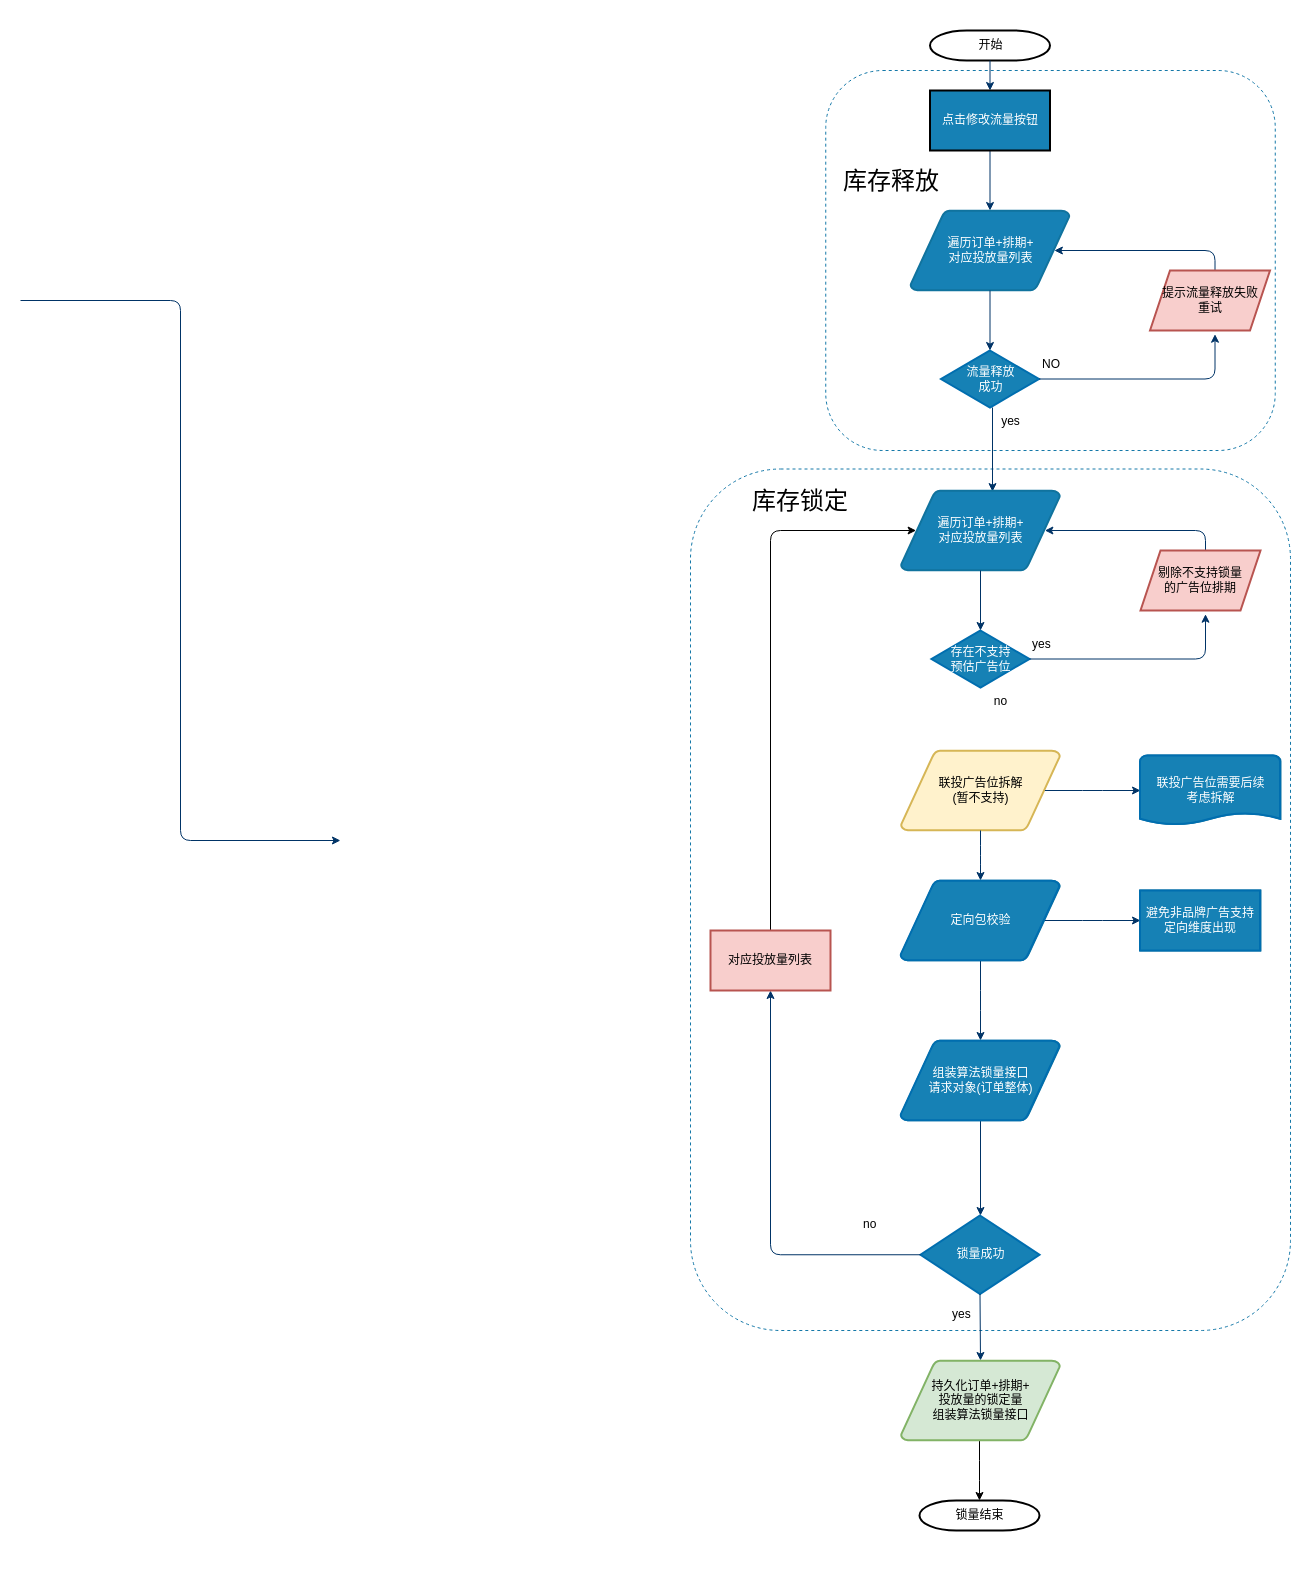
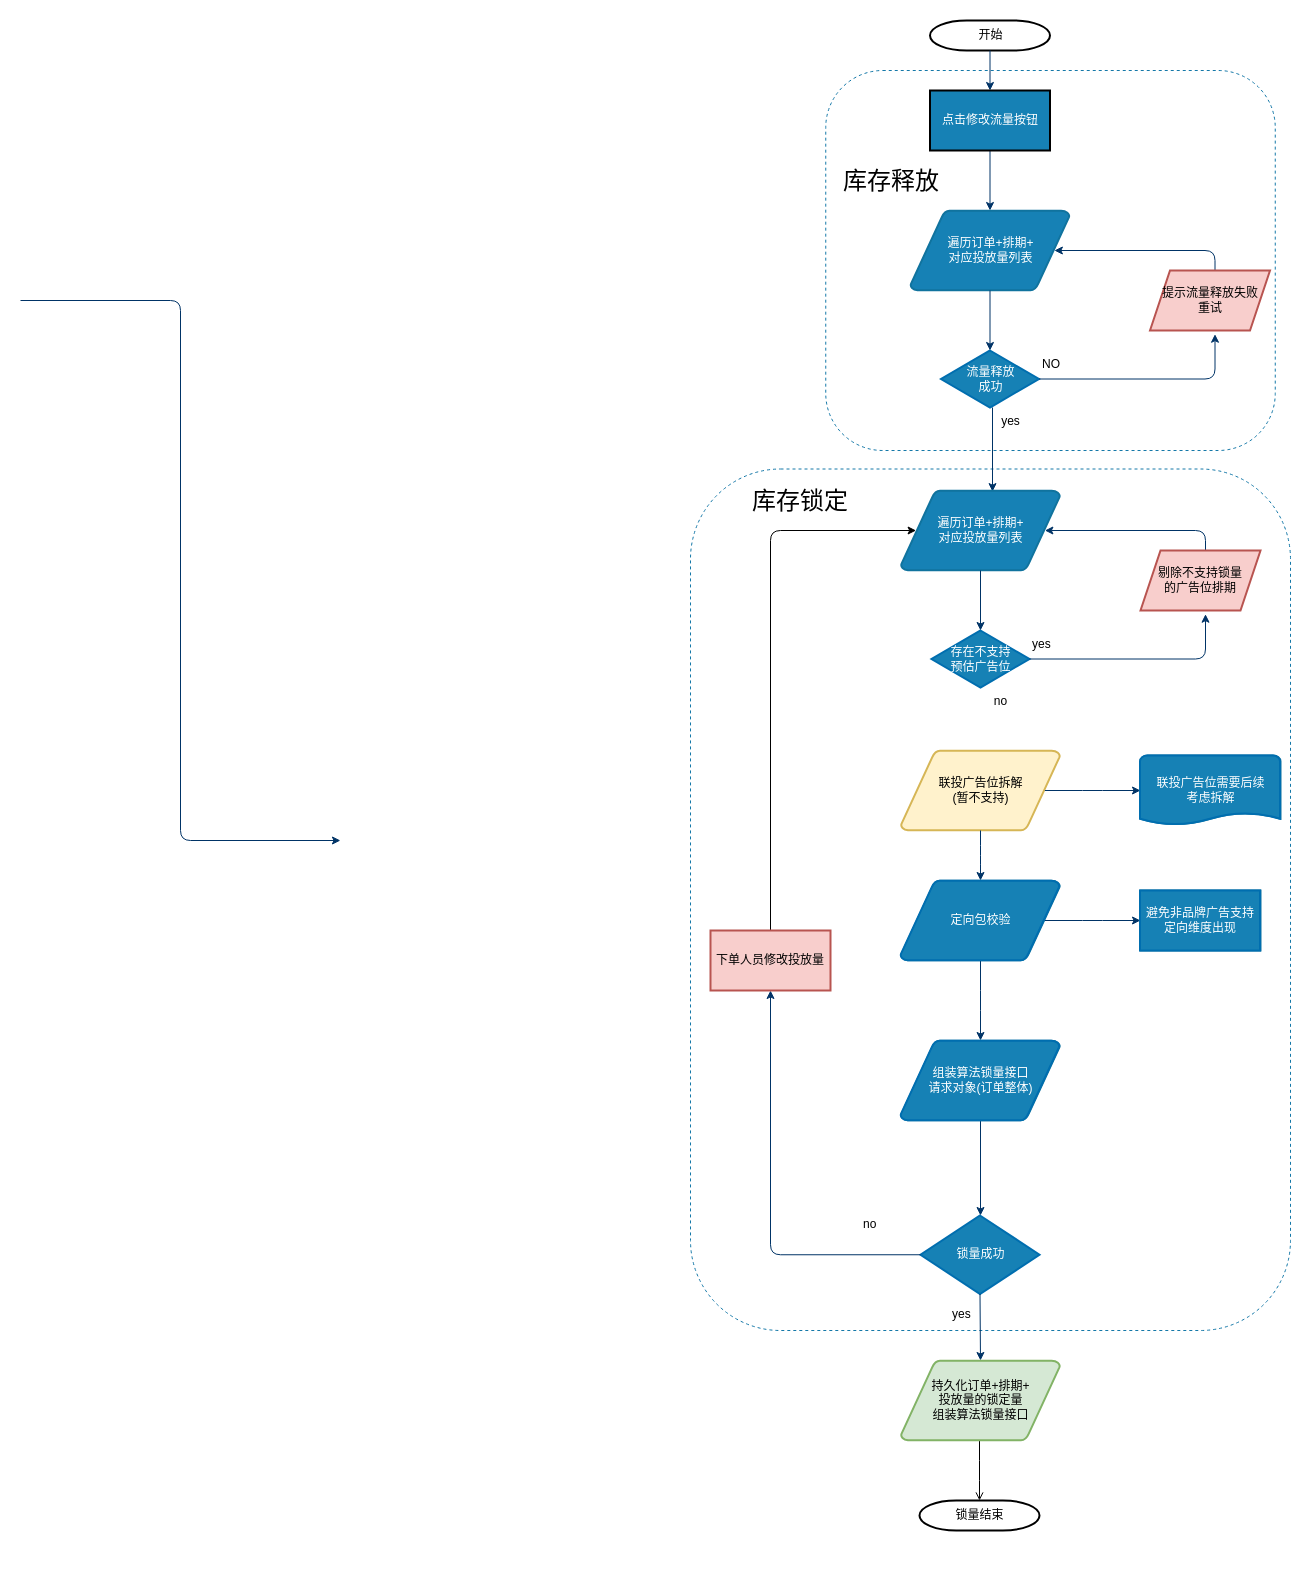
node "开始": moved (990, 46) -> (990, 36)
node "对应投放量列表": label "对应投放量列表" -> "下单人员修改投放量"
edge "持久化订单+排期+ 投放量的锁定量 组装算法锁量接口" -> "锁量结束": arrowhead classic -> open
